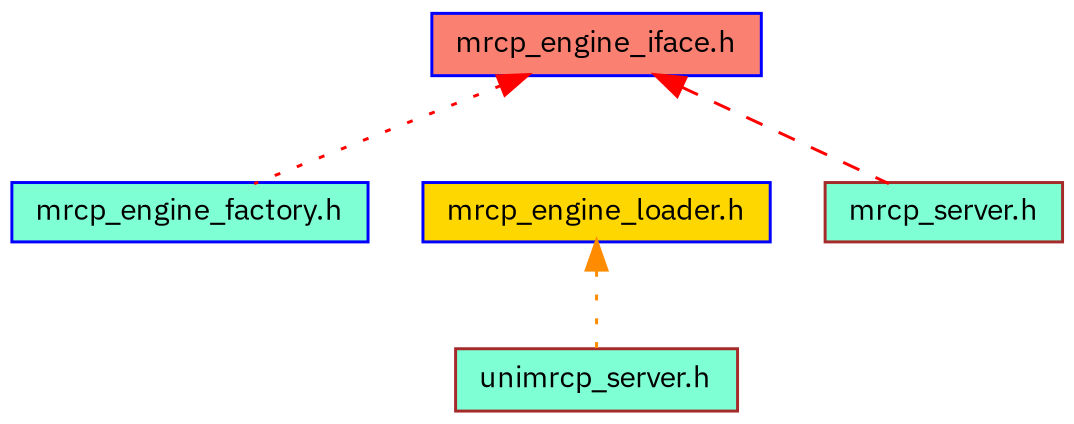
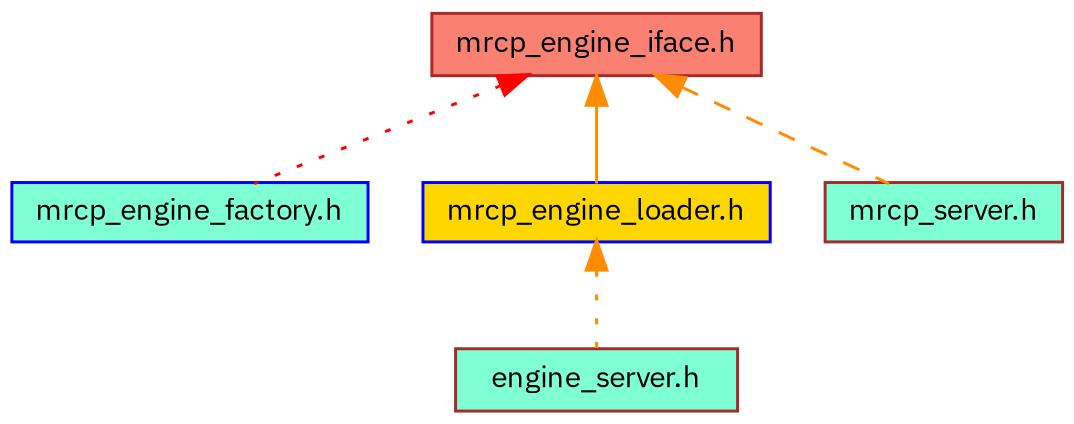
node "mrcp_engine_iface.h": color blue -> brown
edge "mrcp_server.h" -> "mrcp_engine_iface.h": color red -> darkorange
edge "mrcp_engine_loader.h" -> "mrcp_engine_iface.h": added
node "unimrcp_server.h": label "unimrcp_server.h" -> "engine_server.h"
